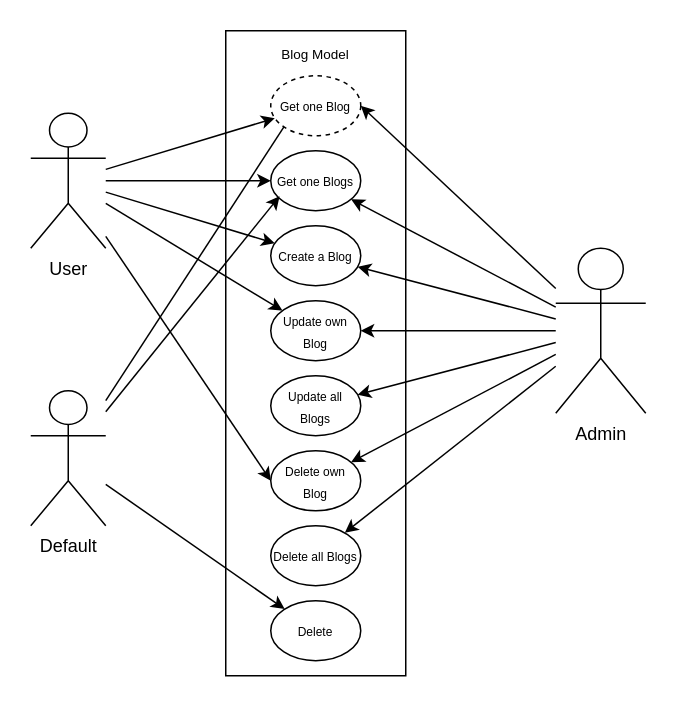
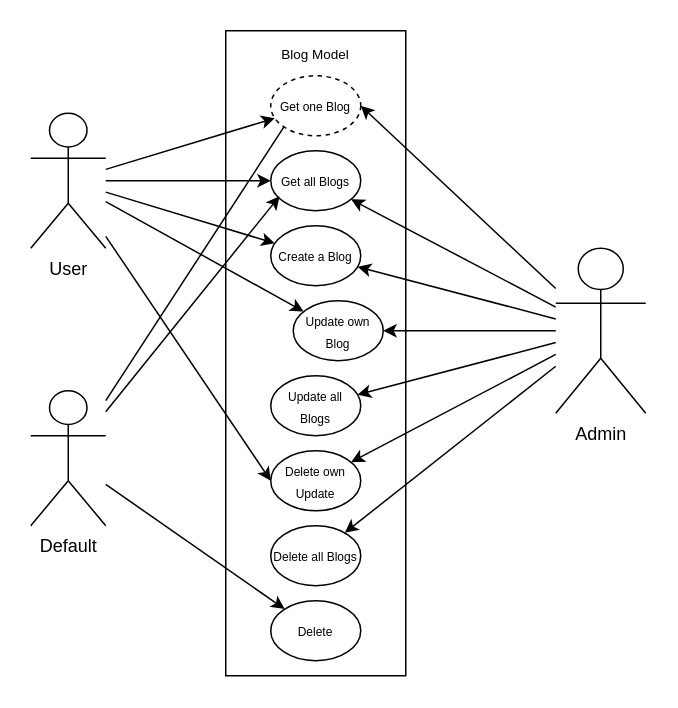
node "Get one Blogs": label "Get one Blogs" -> "Get all Blogs"
node "Update own Blog": moved (316, 331) -> (338, 331)
node "Delete own Blog": label "Delete own Blog" -> "Delete own Update"
